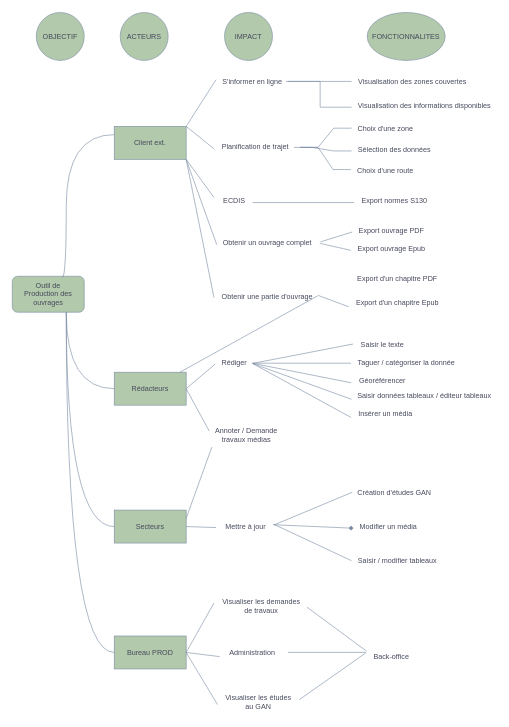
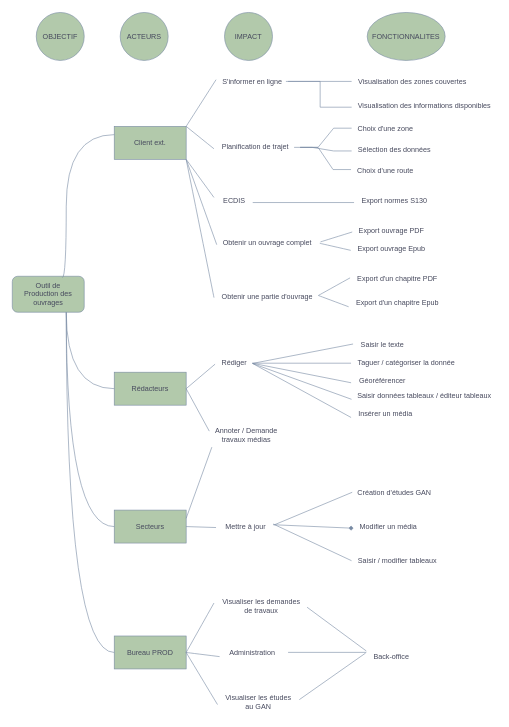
edge "Obtenir une partie d'ouvrage" -- "Rédacteurs": now "Obtenir une partie d'ouvrage" -- "Export d'un chapitre PDF"
